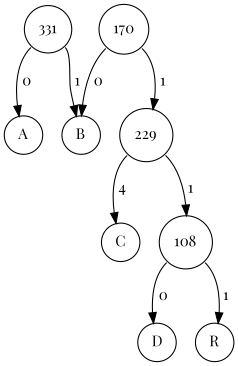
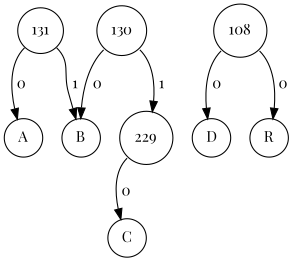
node "331": label "331" -> "131"
node "170": label "170" -> "130"
edge "229" -> "108": removed, label "1"
edge "229" -> "C": label " 4" -> " 0"
edge "108" -> "R": label " 1" -> " 0"
